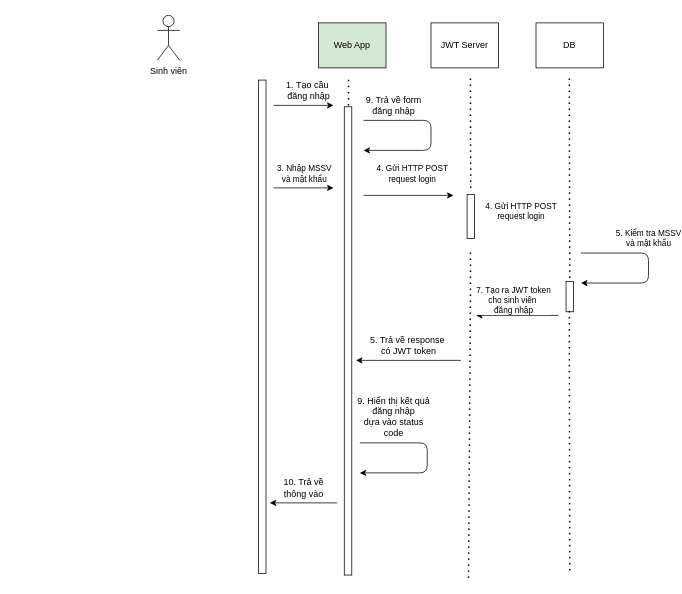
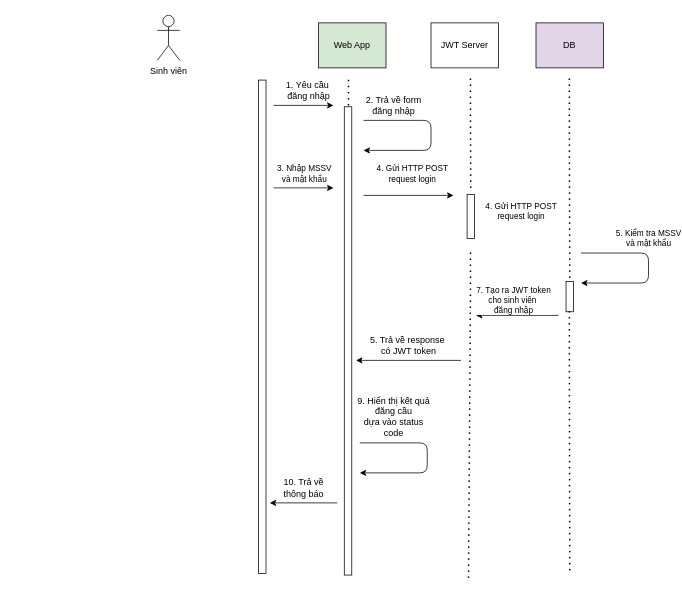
node "DB": fillcolor #ffffff -> #e1d5e7
node "1. Tạo cầu đăng nhập": label "1. Tạo cầu đăng nhập" -> "1. Yêu cầu đăng nhập"
node "9. Trả về form đăng nhập": label "9. Trả về form đăng nhập" -> "2. Trả về form đăng nhập"
node "9. Hiển thị kết quả đăng nhập dựa vào status code": label "9. Hiển thị kết quả đăng nhập dựa vào status code" -> "9. Hiển thị kết quả đăng cầu dựa vào status code"
node "10. Trả về thông vào": label "10. Trả về thông vào" -> "10. Trả về thông báo"
